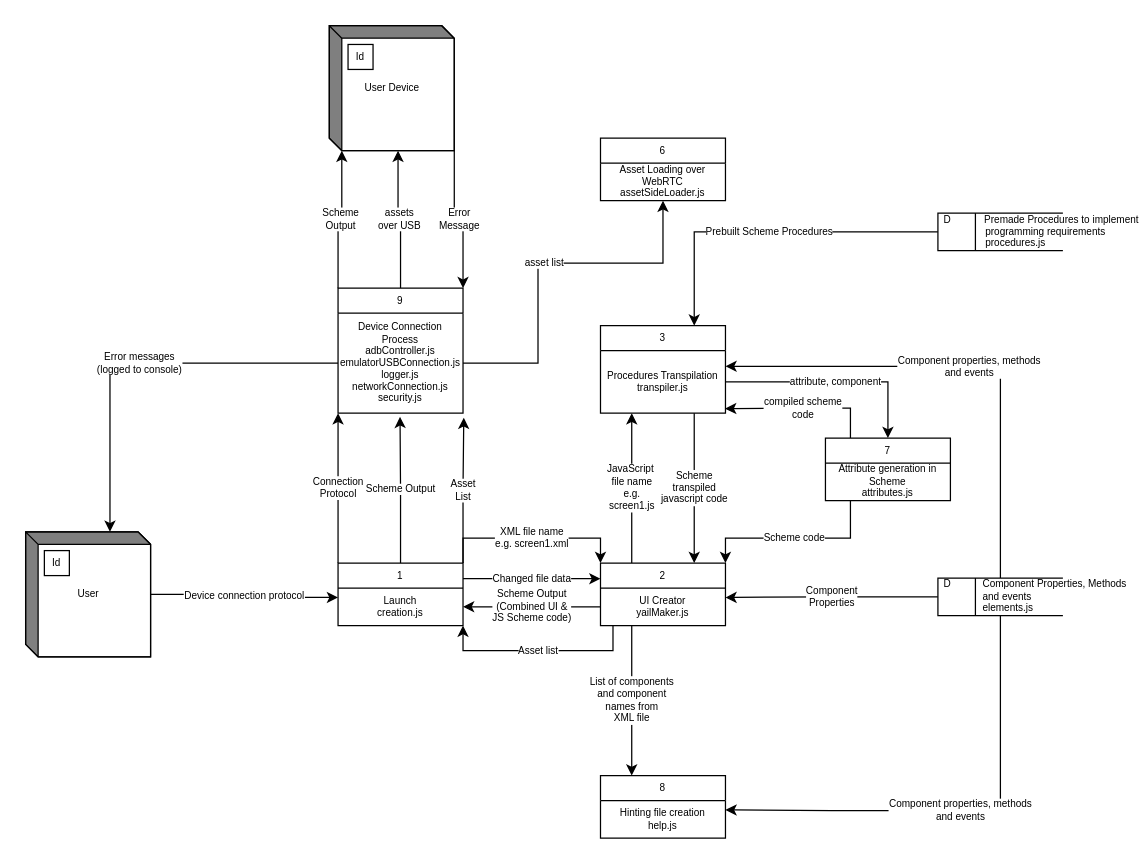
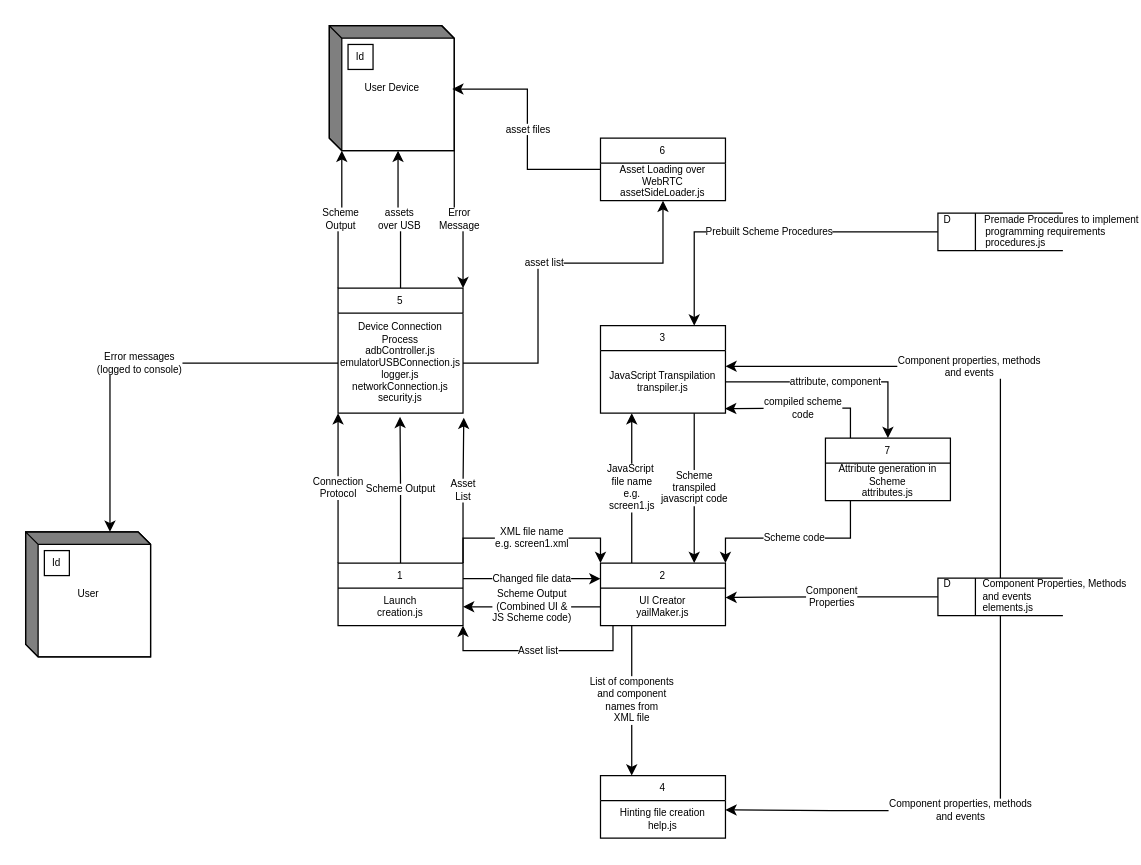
edge "6" -> "User Device": added, label "asset files"
node "9": label "9" -> "5"
node "Procedures Transpilationtranspiler.js": label "Procedures Transpilationtranspiler.js" -> "JavaScript Transpilationtranspiler.js"
edge "User" -> "Launchcreation.js": removed, label "Device connection protocol"
node "8": label "8" -> "4"
